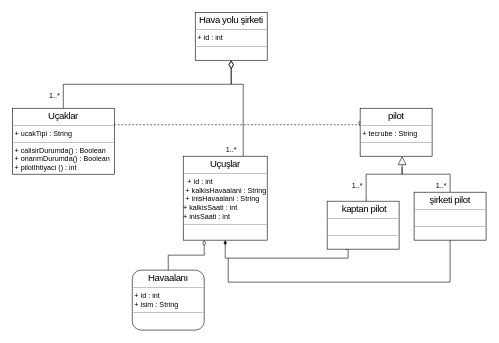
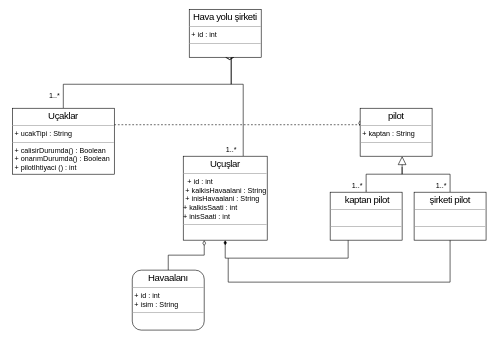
node "Hava yolu şirketi + id : int": moved (231, 36) -> (225, 33)
node "pilot + tecrube : String": label "pilot + tecrube : String" -> "pilot + kaptan : String"
node "kaptan pilot": moved (363, 225) -> (366, 216)
